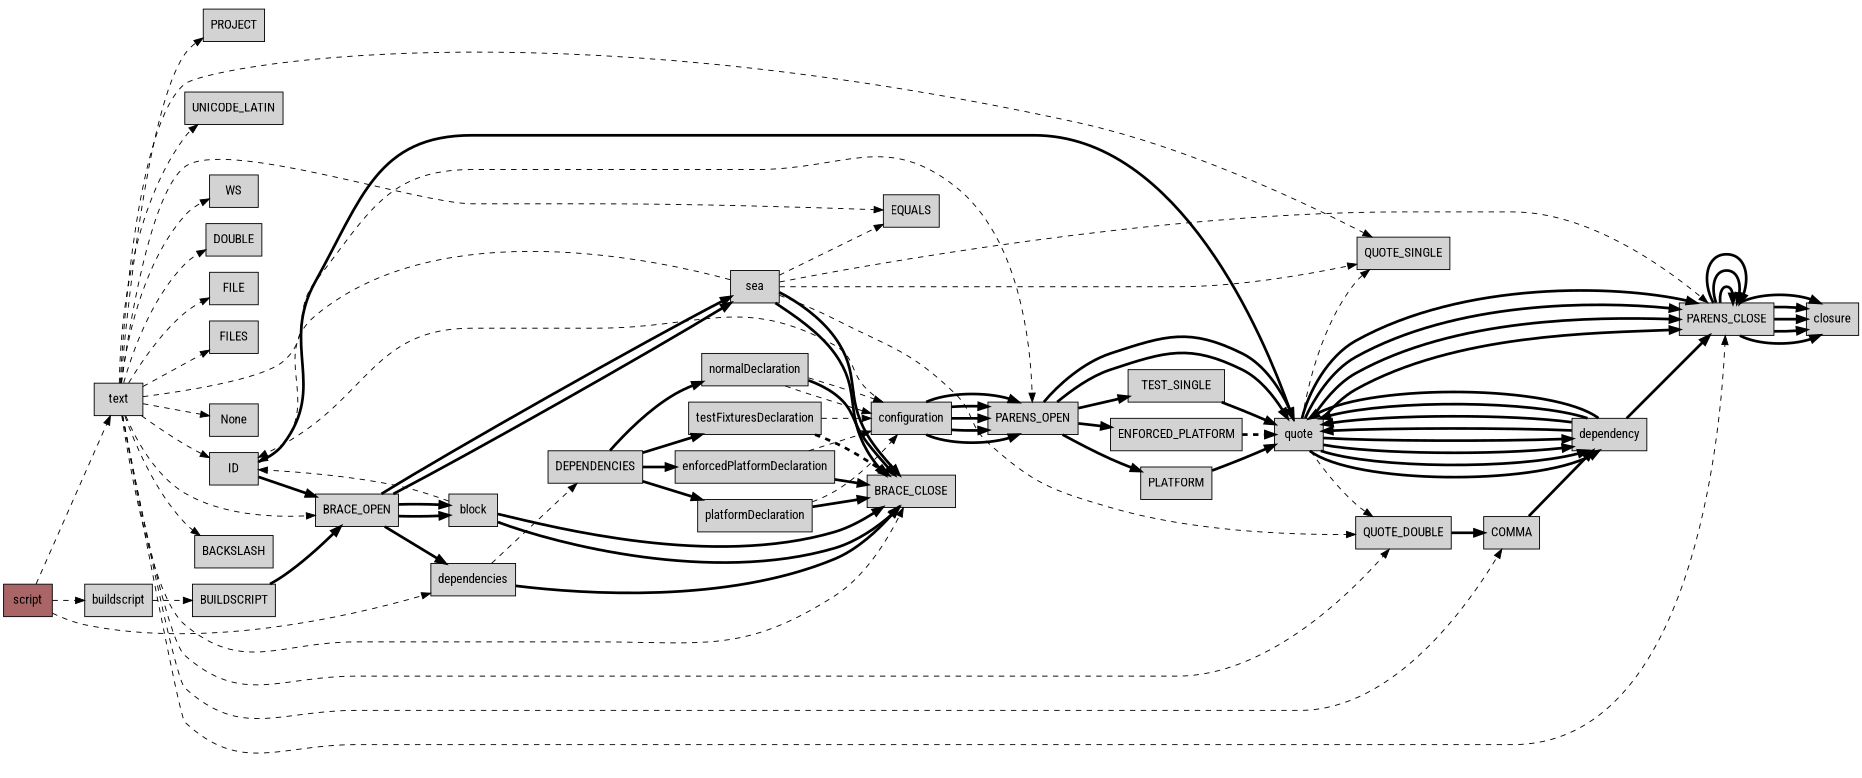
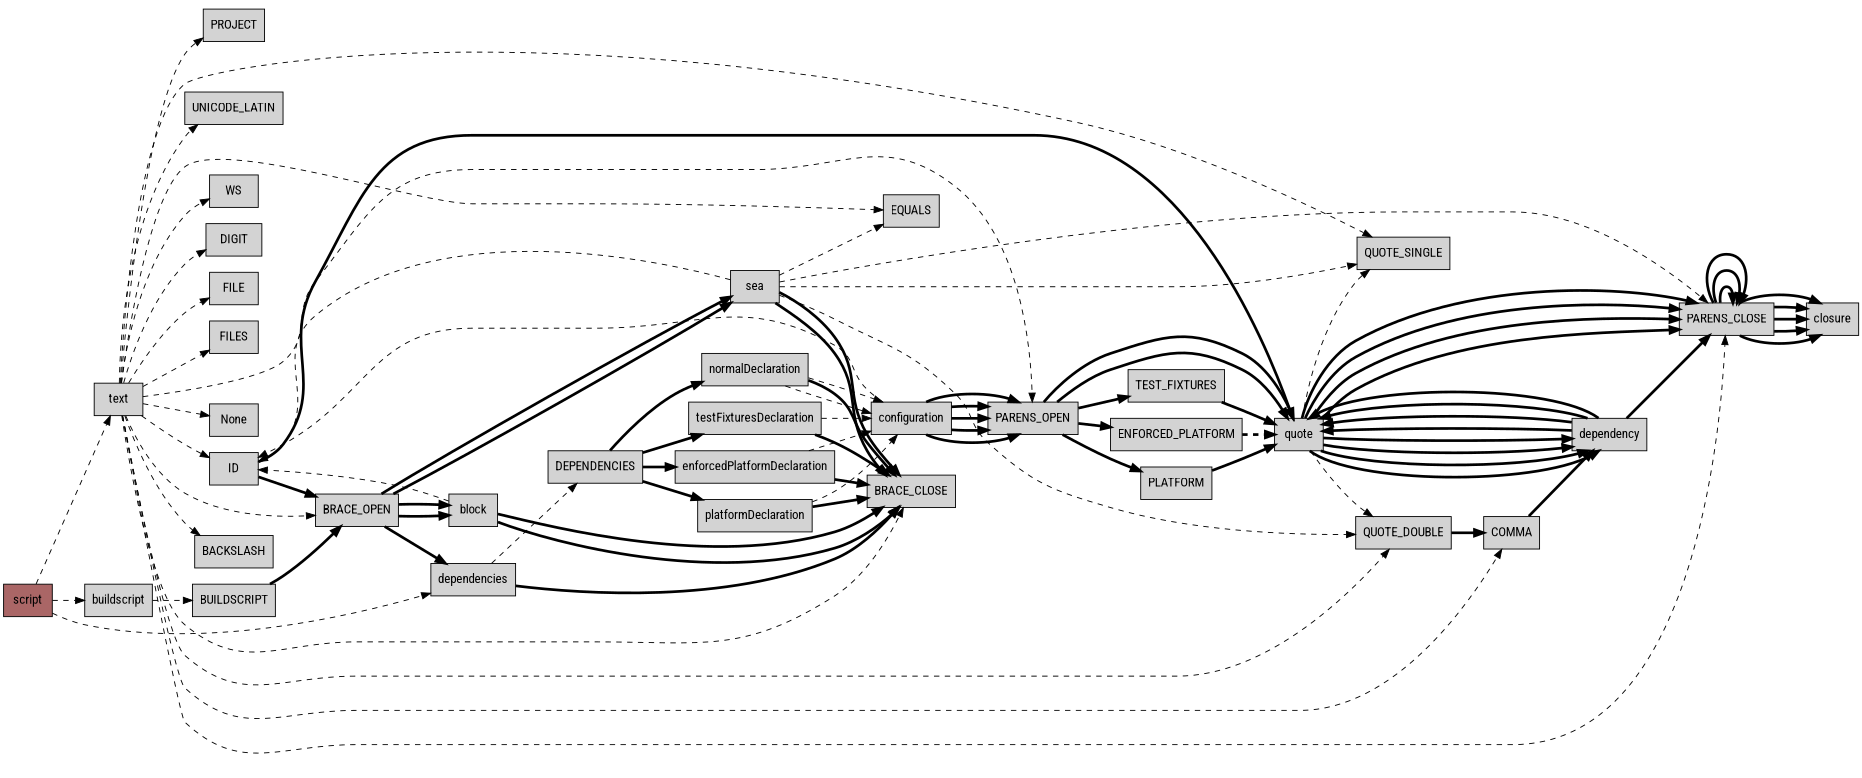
node "DOUBLE": label "DOUBLE" -> "DIGIT"
node "TEST_SINGLE": label "TEST_SINGLE" -> "TEST_FIXTURES"
edge "testFixturesDeclaration" -> "BRACE_CLOSE": style dashed -> solid
